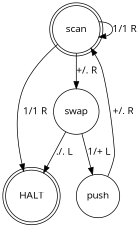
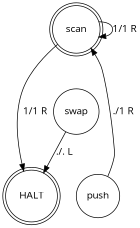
edge "scan" -> "swap": removed, label "+/. R"
edge "push" -> "scan": label "+/. R" -> "./1 R"
edge "swap" -> "push": removed, label "1/+ L"
